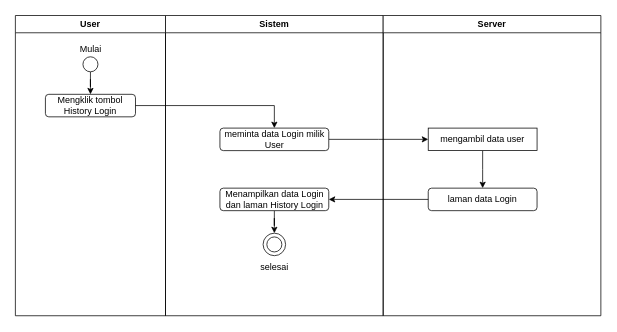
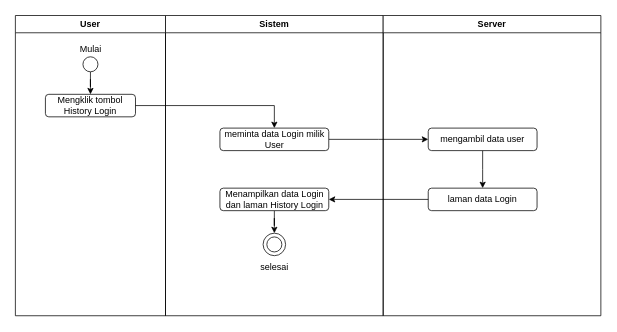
node "mengambil data user": shape rectangle -> rounded rectangle
